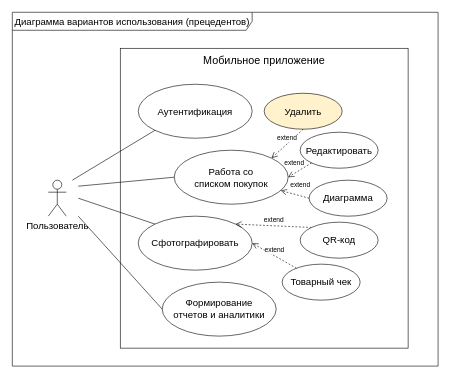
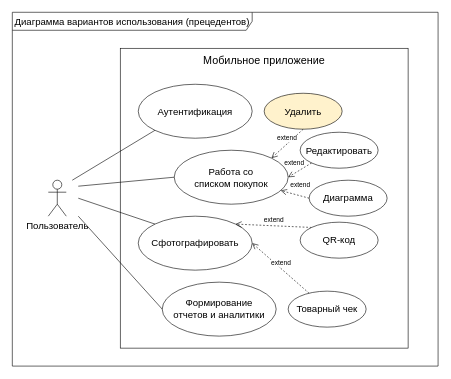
node "Товарный чек": moved (321, 282) -> (327, 309)
